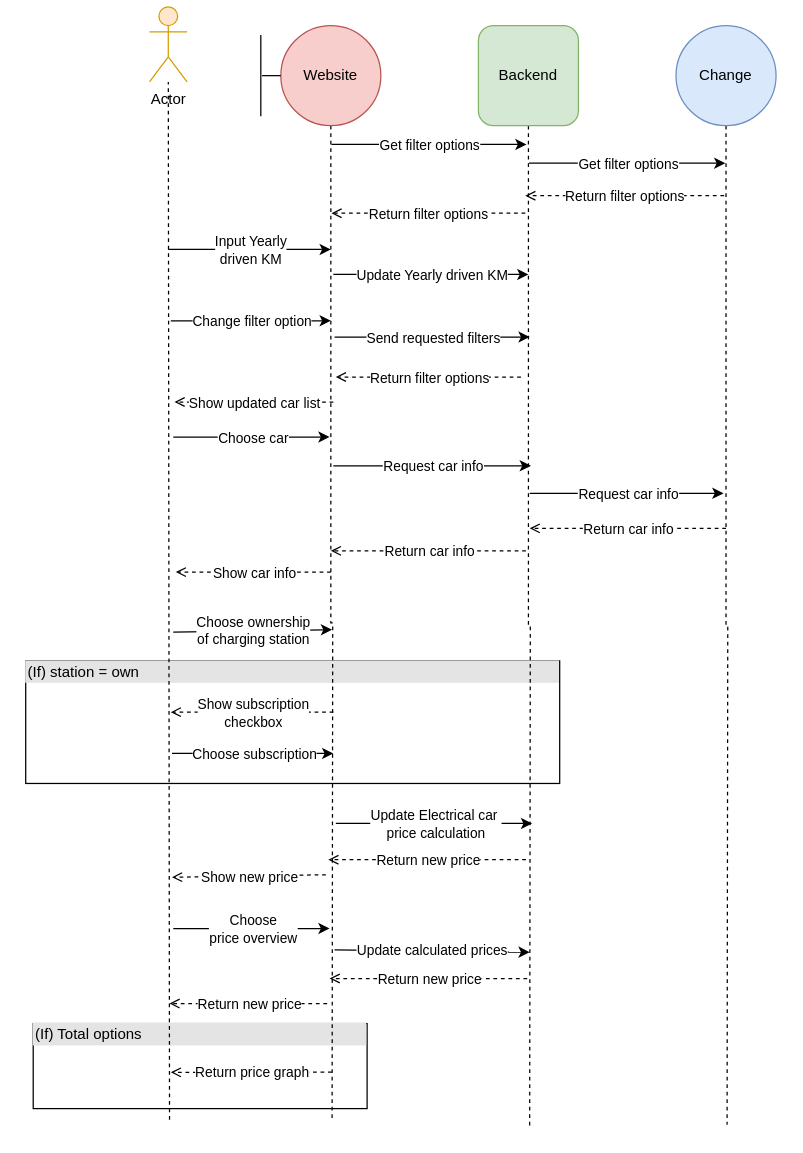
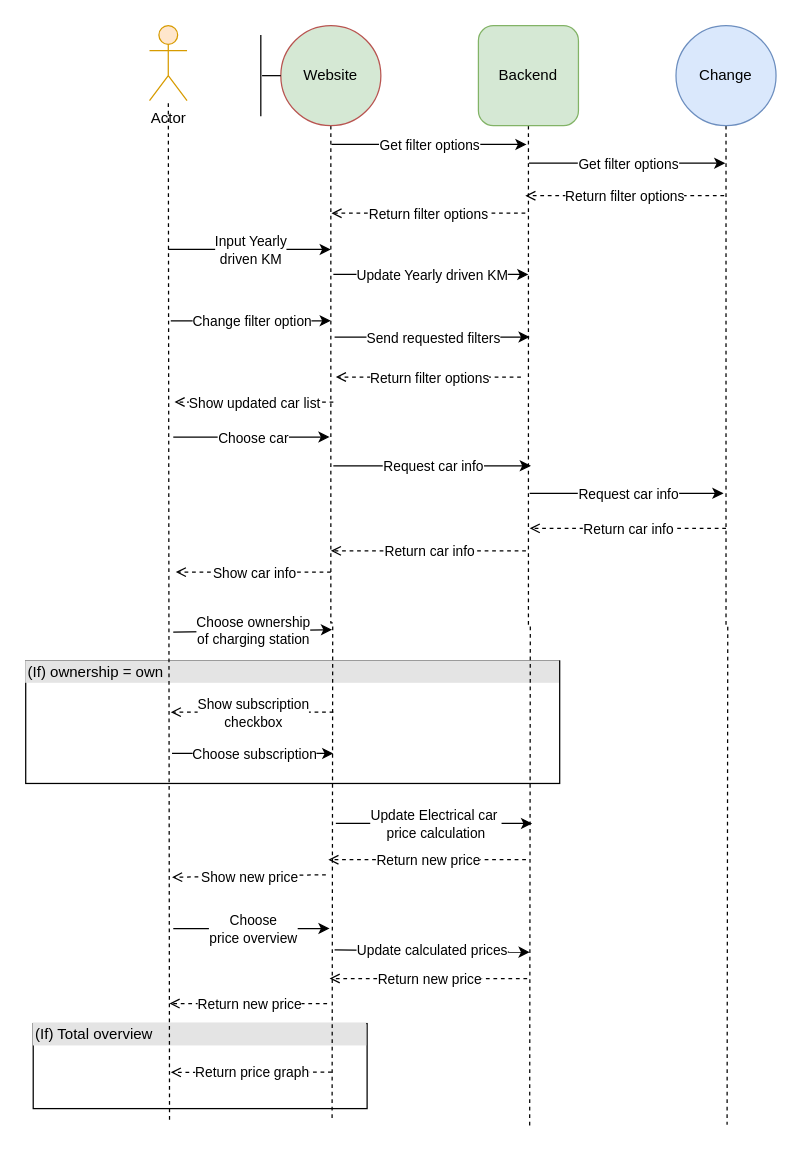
node "Actor": moved (168, 44) -> (168, 63)
node "Website": fillcolor #f8cecc -> #d5e8d4
node "(If) station = own": label "(If) station = own" -> "(If) ownership = own"
node "(If) Total options": label "(If) Total options" -> "(If) Total overview"
